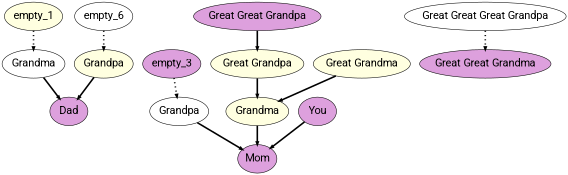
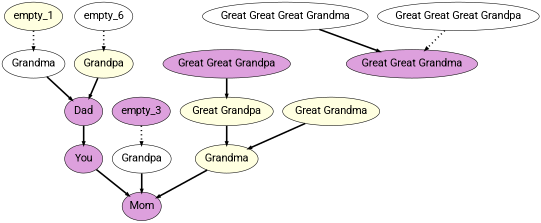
node "Great Great Great Grandma": added
edge "Dad" -> "You": added
